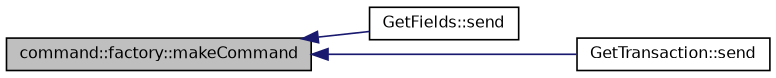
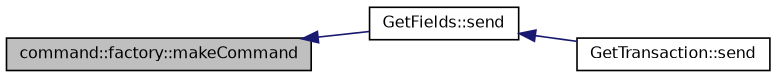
edge "GetTransaction::send" -> "command::factory::makeCommand": now "GetTransaction::send" -> "GetFields::send"
